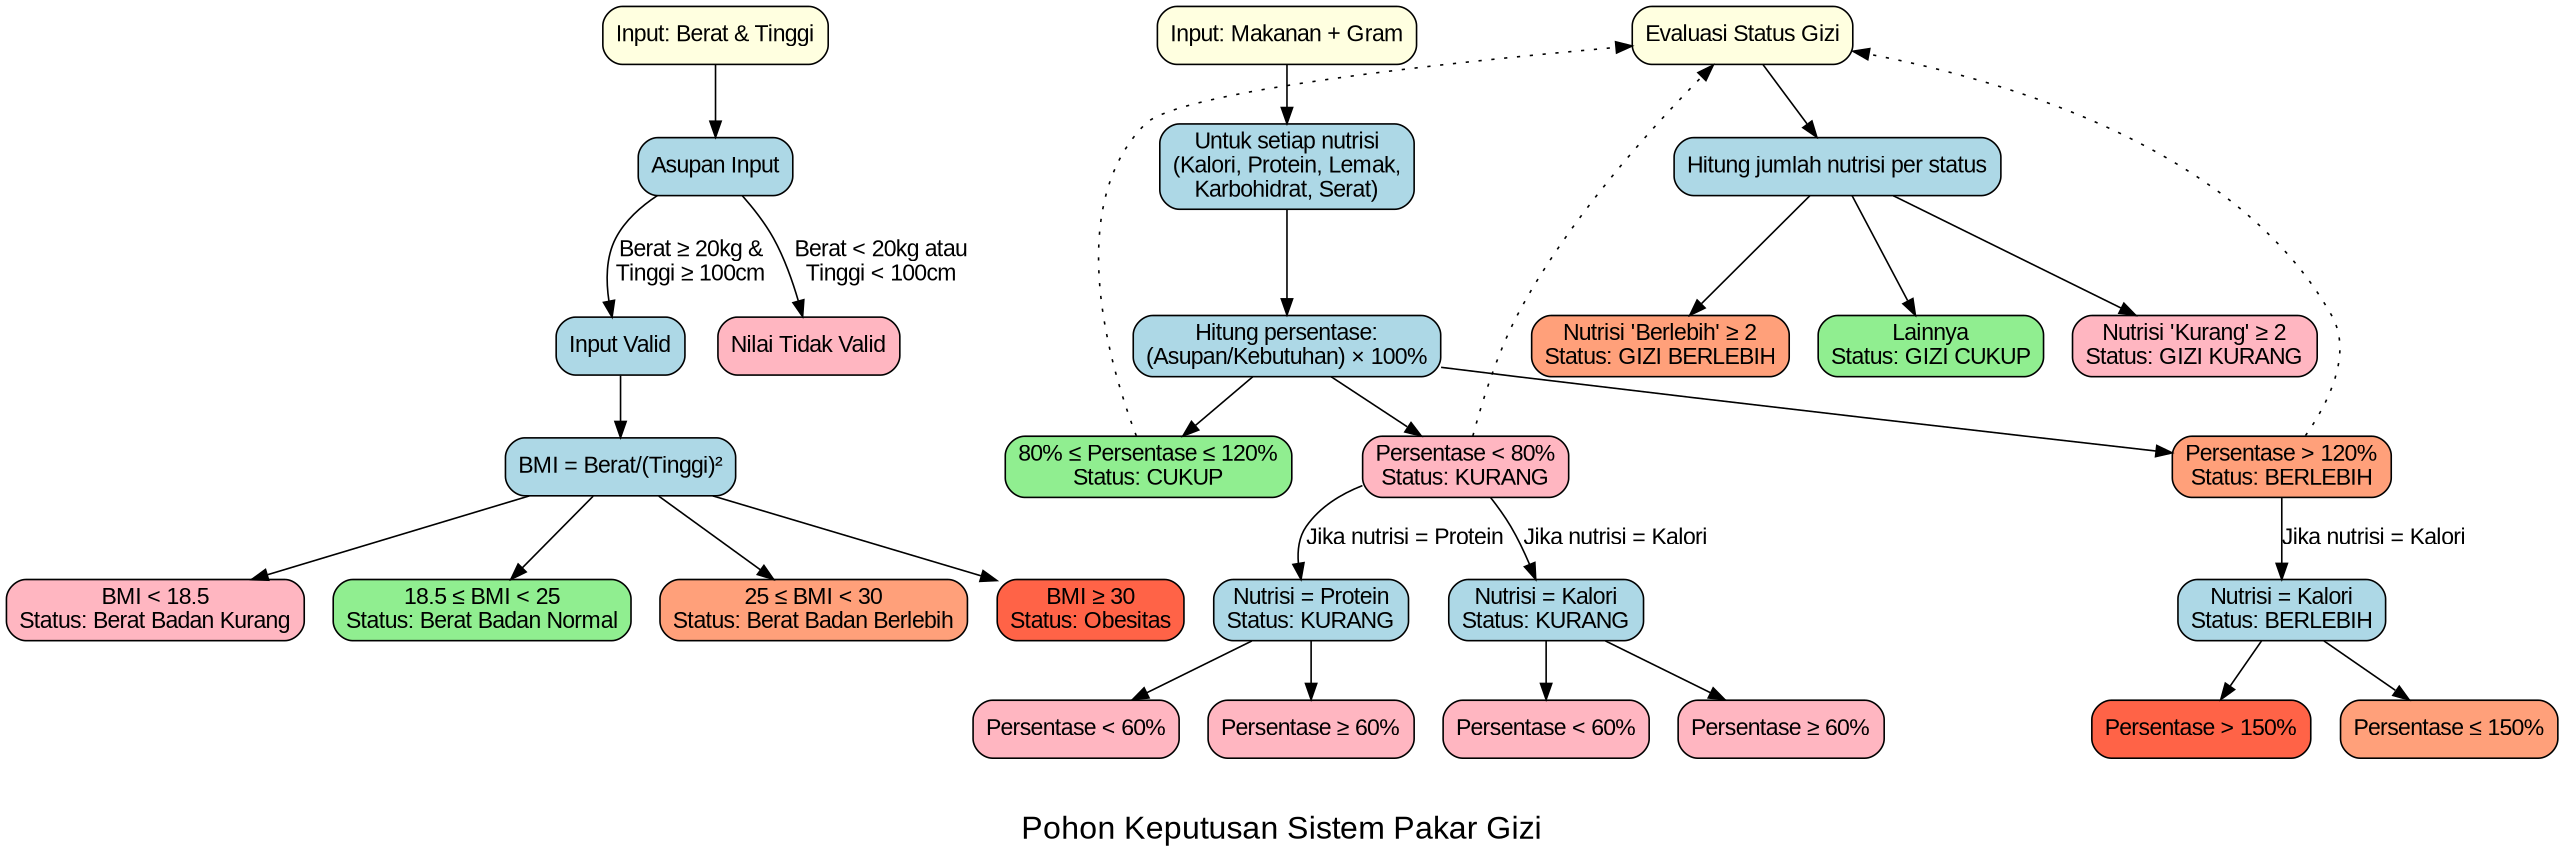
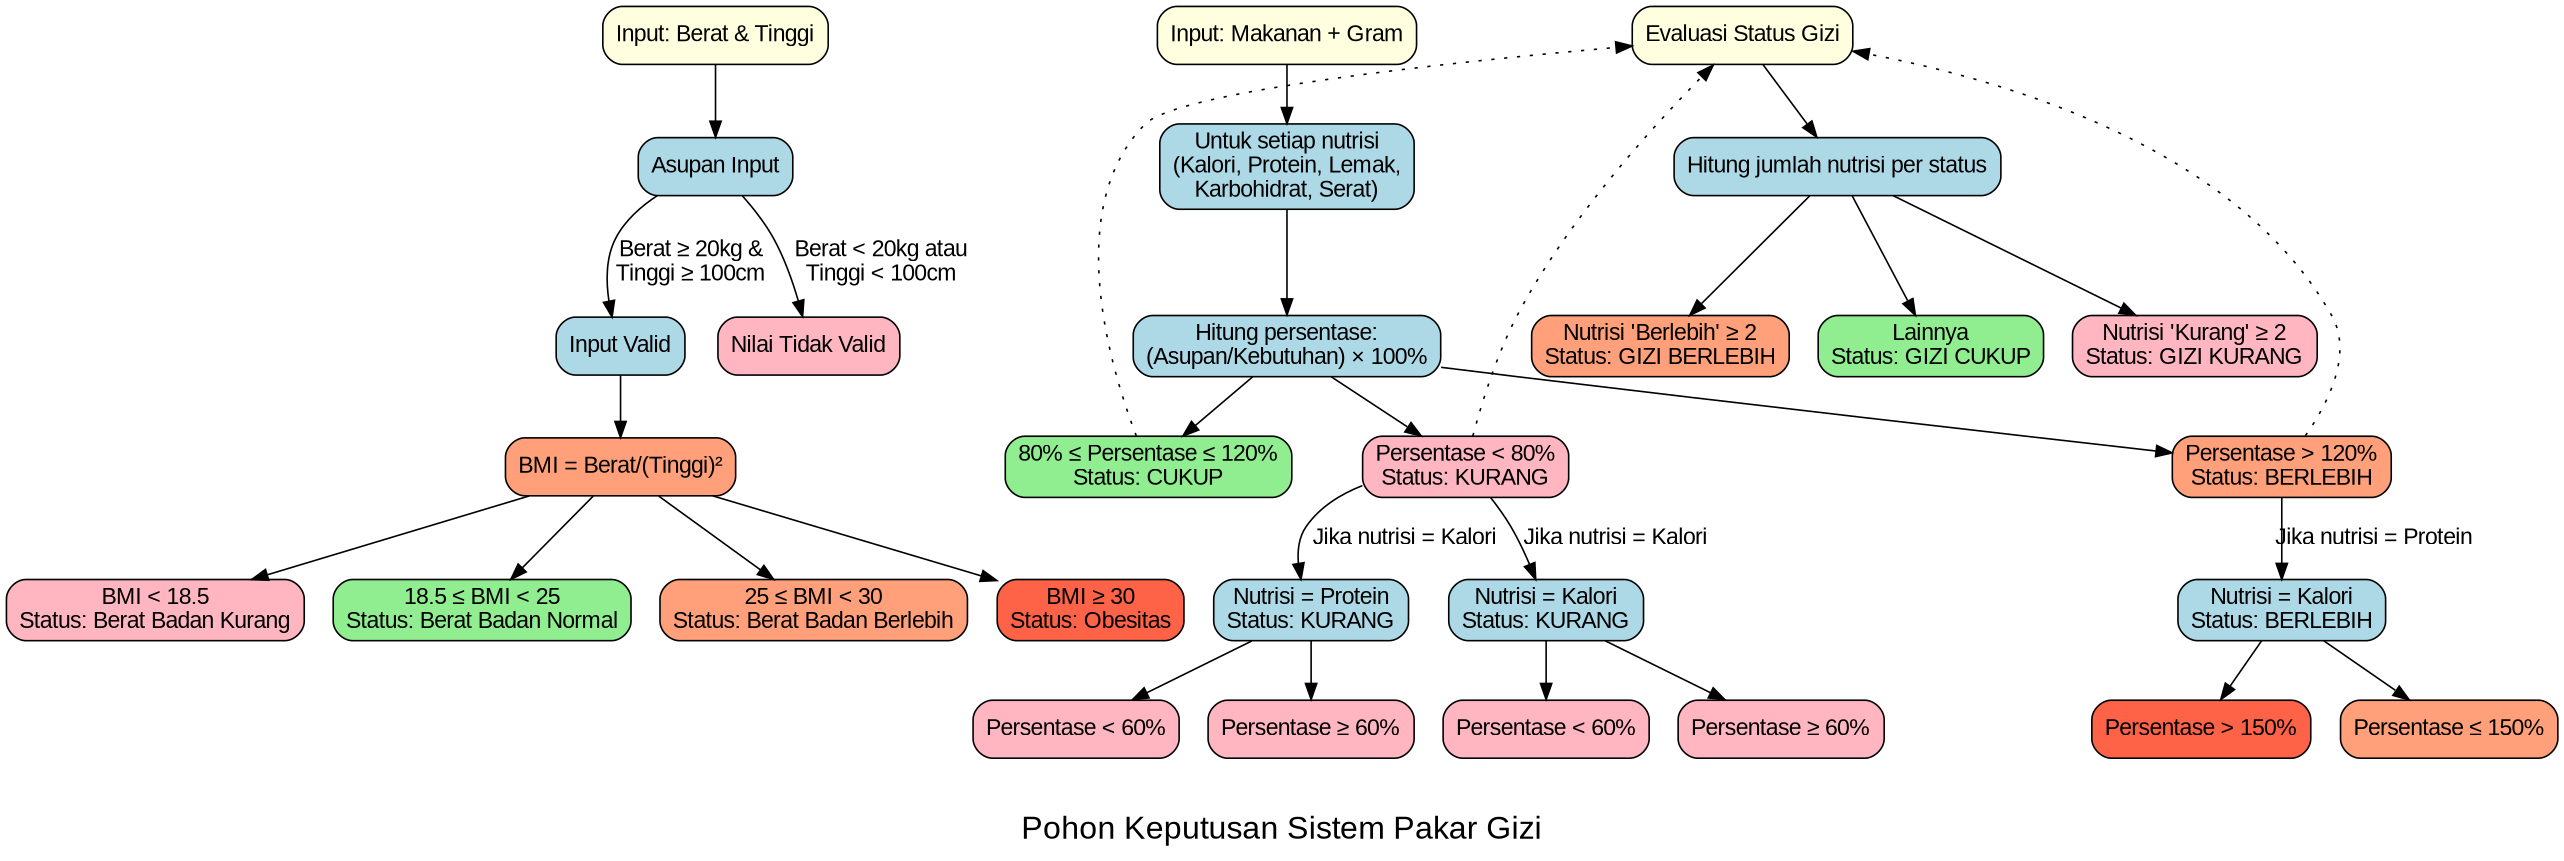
node "BMI = Berat/(Tinggi)²": fillcolor lightblue -> lightsalmon
edge "Persentase < 80% Status: KURANG" -> "Nutrisi = Protein Status: KURANG": label "Jika nutrisi = Protein" -> "Jika nutrisi = Kalori"
edge "Persentase > 120% Status: BERLEBIH" -> "Nutrisi = Kalori Status: BERLEBIH": label "Jika nutrisi = Kalori" -> "Jika nutrisi = Protein"
